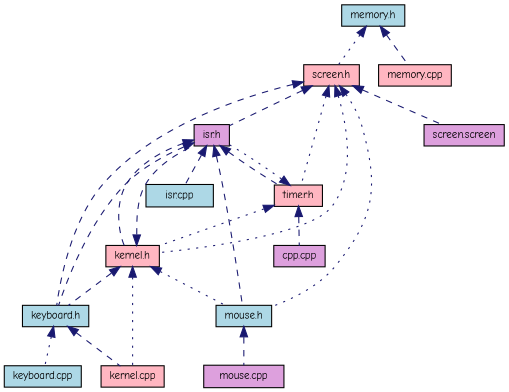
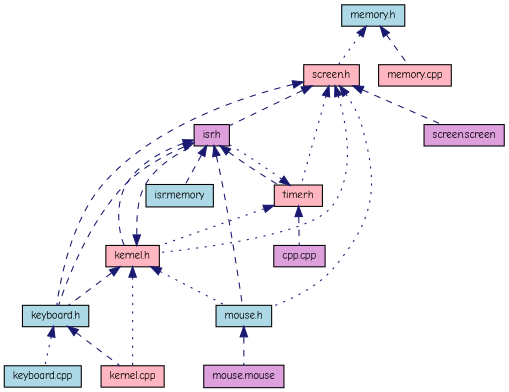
node "isr.cpp": label "isr.cpp" -> "isr.memory"
node "mouse.cpp": label "mouse.cpp" -> "mouse.mouse"
